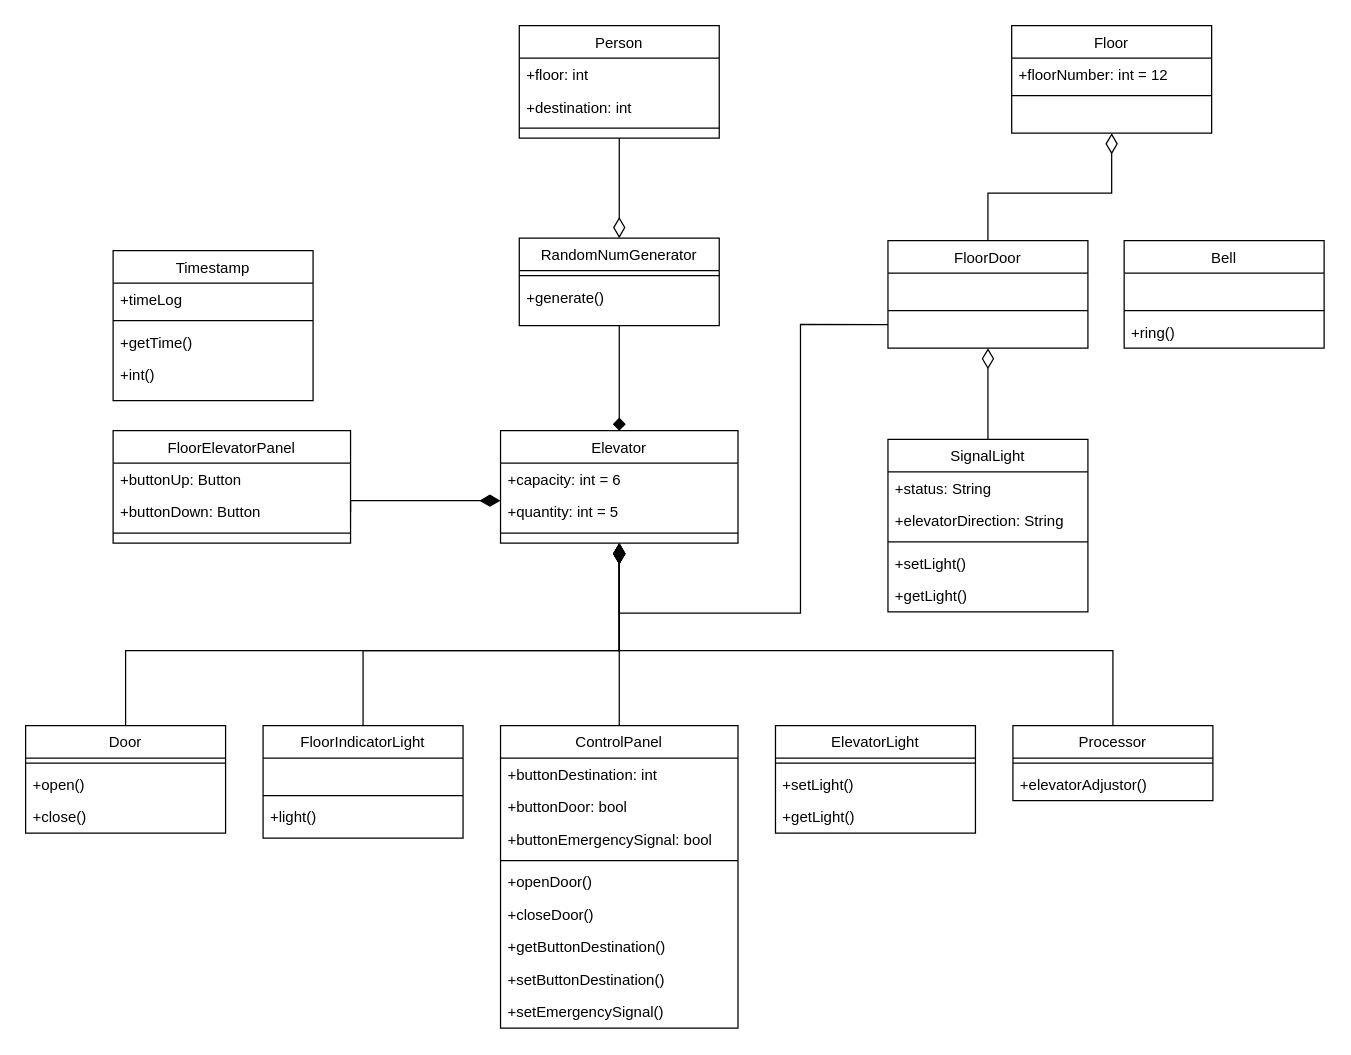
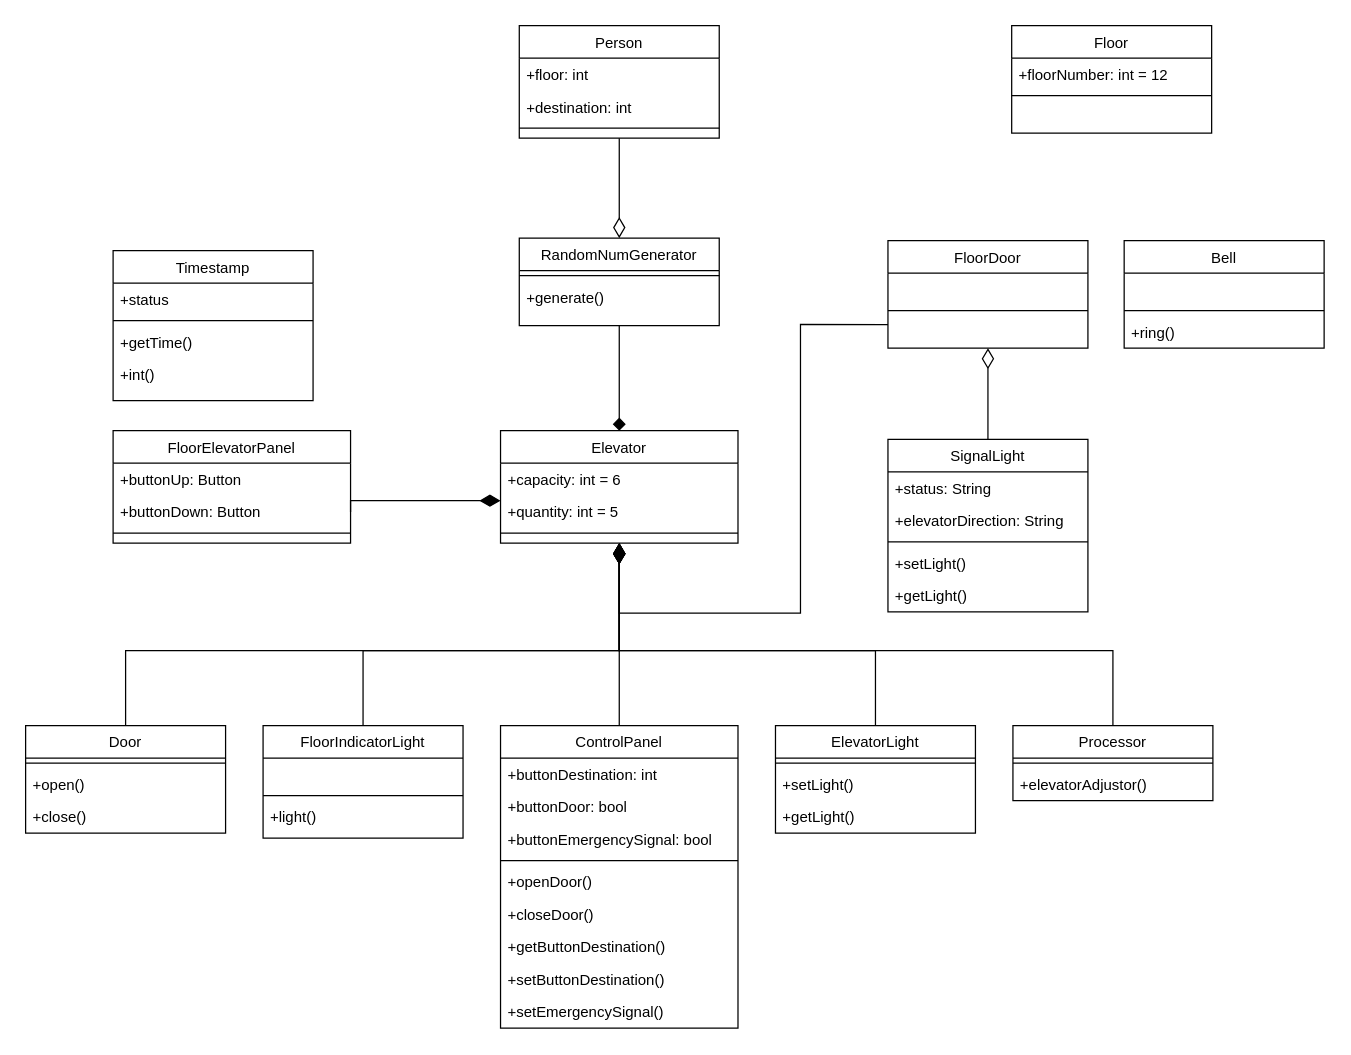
edge "FloorDoor" -> "Floor": removed
node "+timeLog": label "+timeLog" -> "+status"
edge "ElevatorLight" -> "Elevator": added
